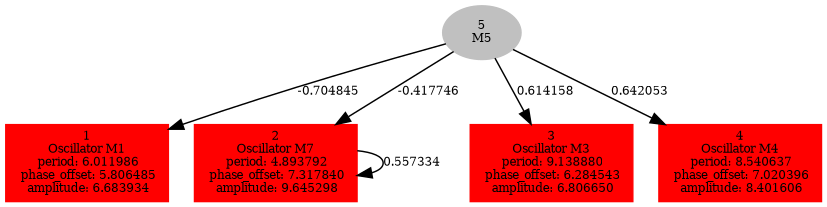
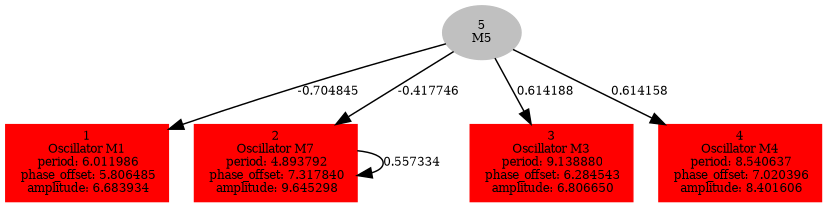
edge "5" -> "3": label "0.614158 " -> "0.614188 "
edge "5" -> "4": label "0.642053 " -> "0.614158 "
